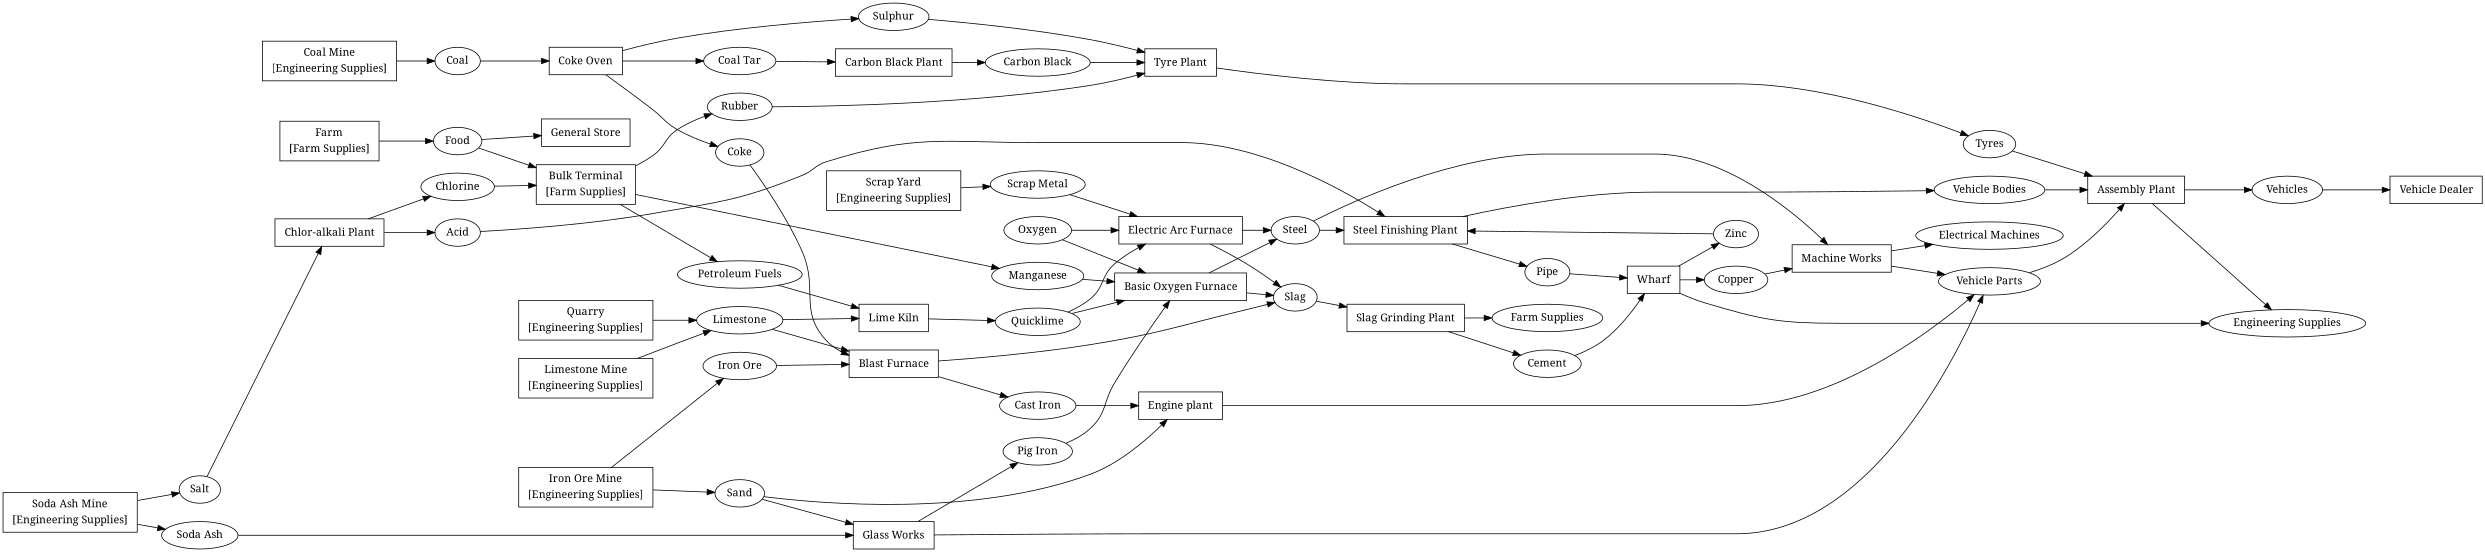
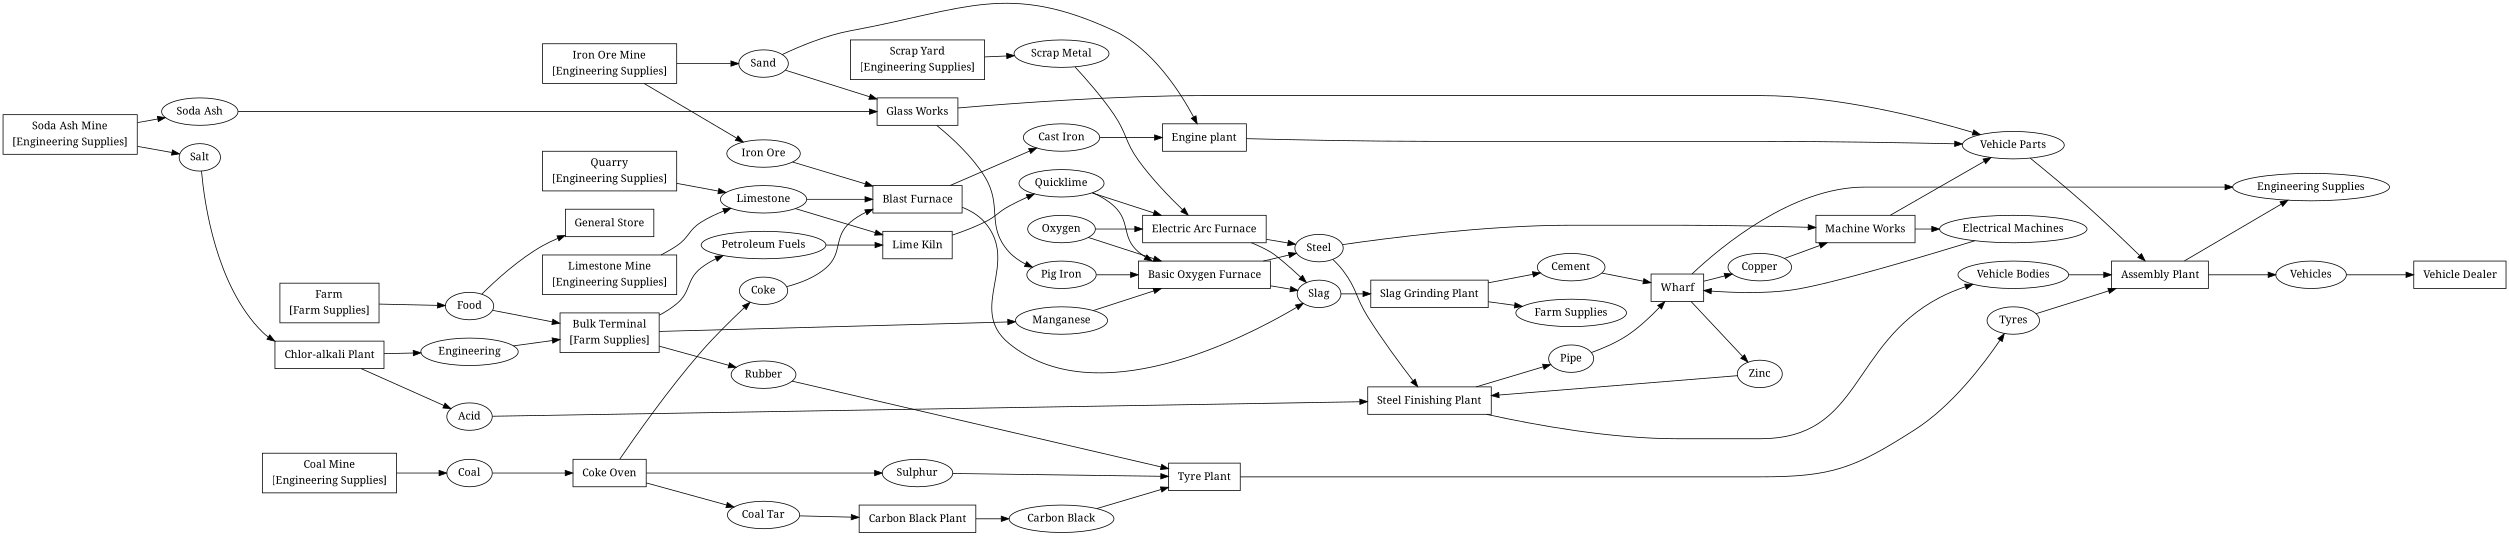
node "Chlorine": label "Chlorine" -> "Engineering"
edge "Electrical Machines" -> "Wharf": added
